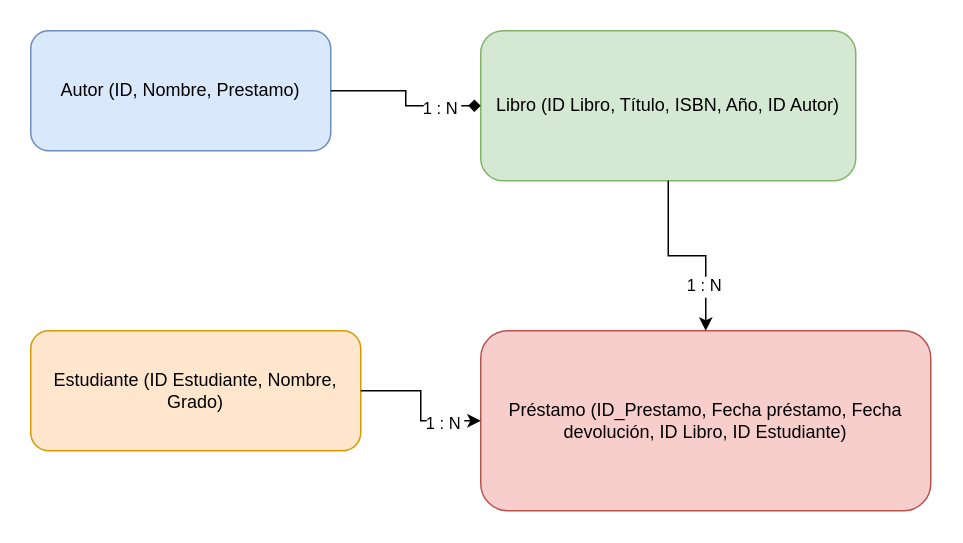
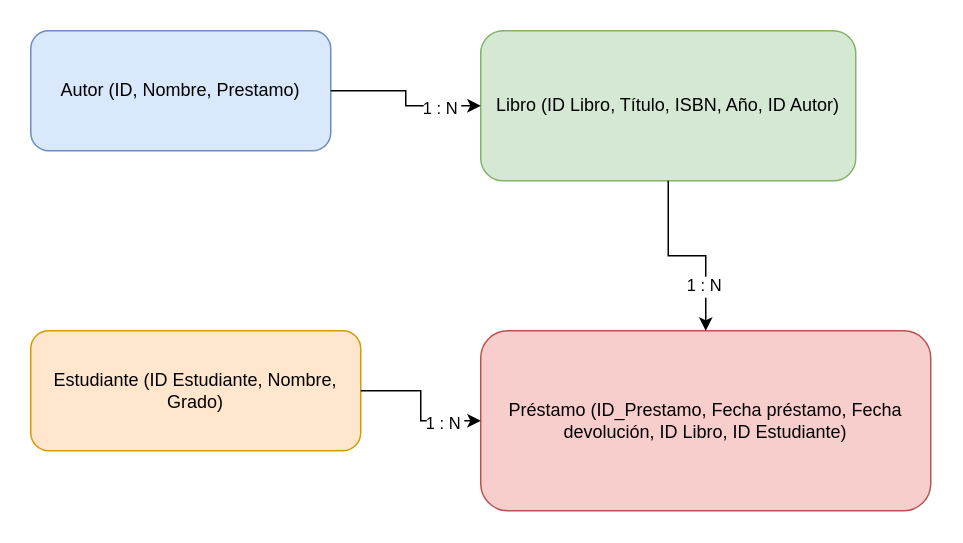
edge "Autor (ID, Nombre, Prestamo)" -> "Libro (ID Libro, Título, ISBN, Año, ID Autor)": arrowhead diamond -> classic
